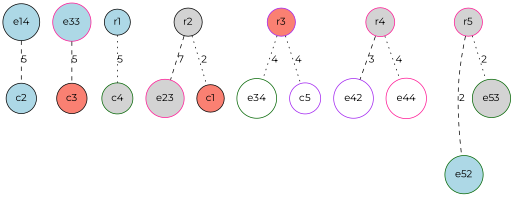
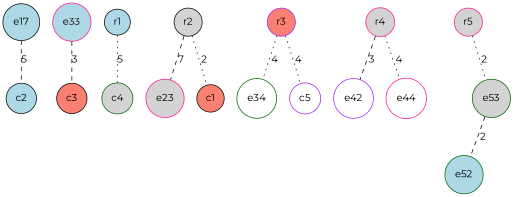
node "e14": label "e14" -> "e17"
edge "e33" -- "c3": label "5" -> "3"
edge "r5" -- "e52": now "e53" -- "e52"
